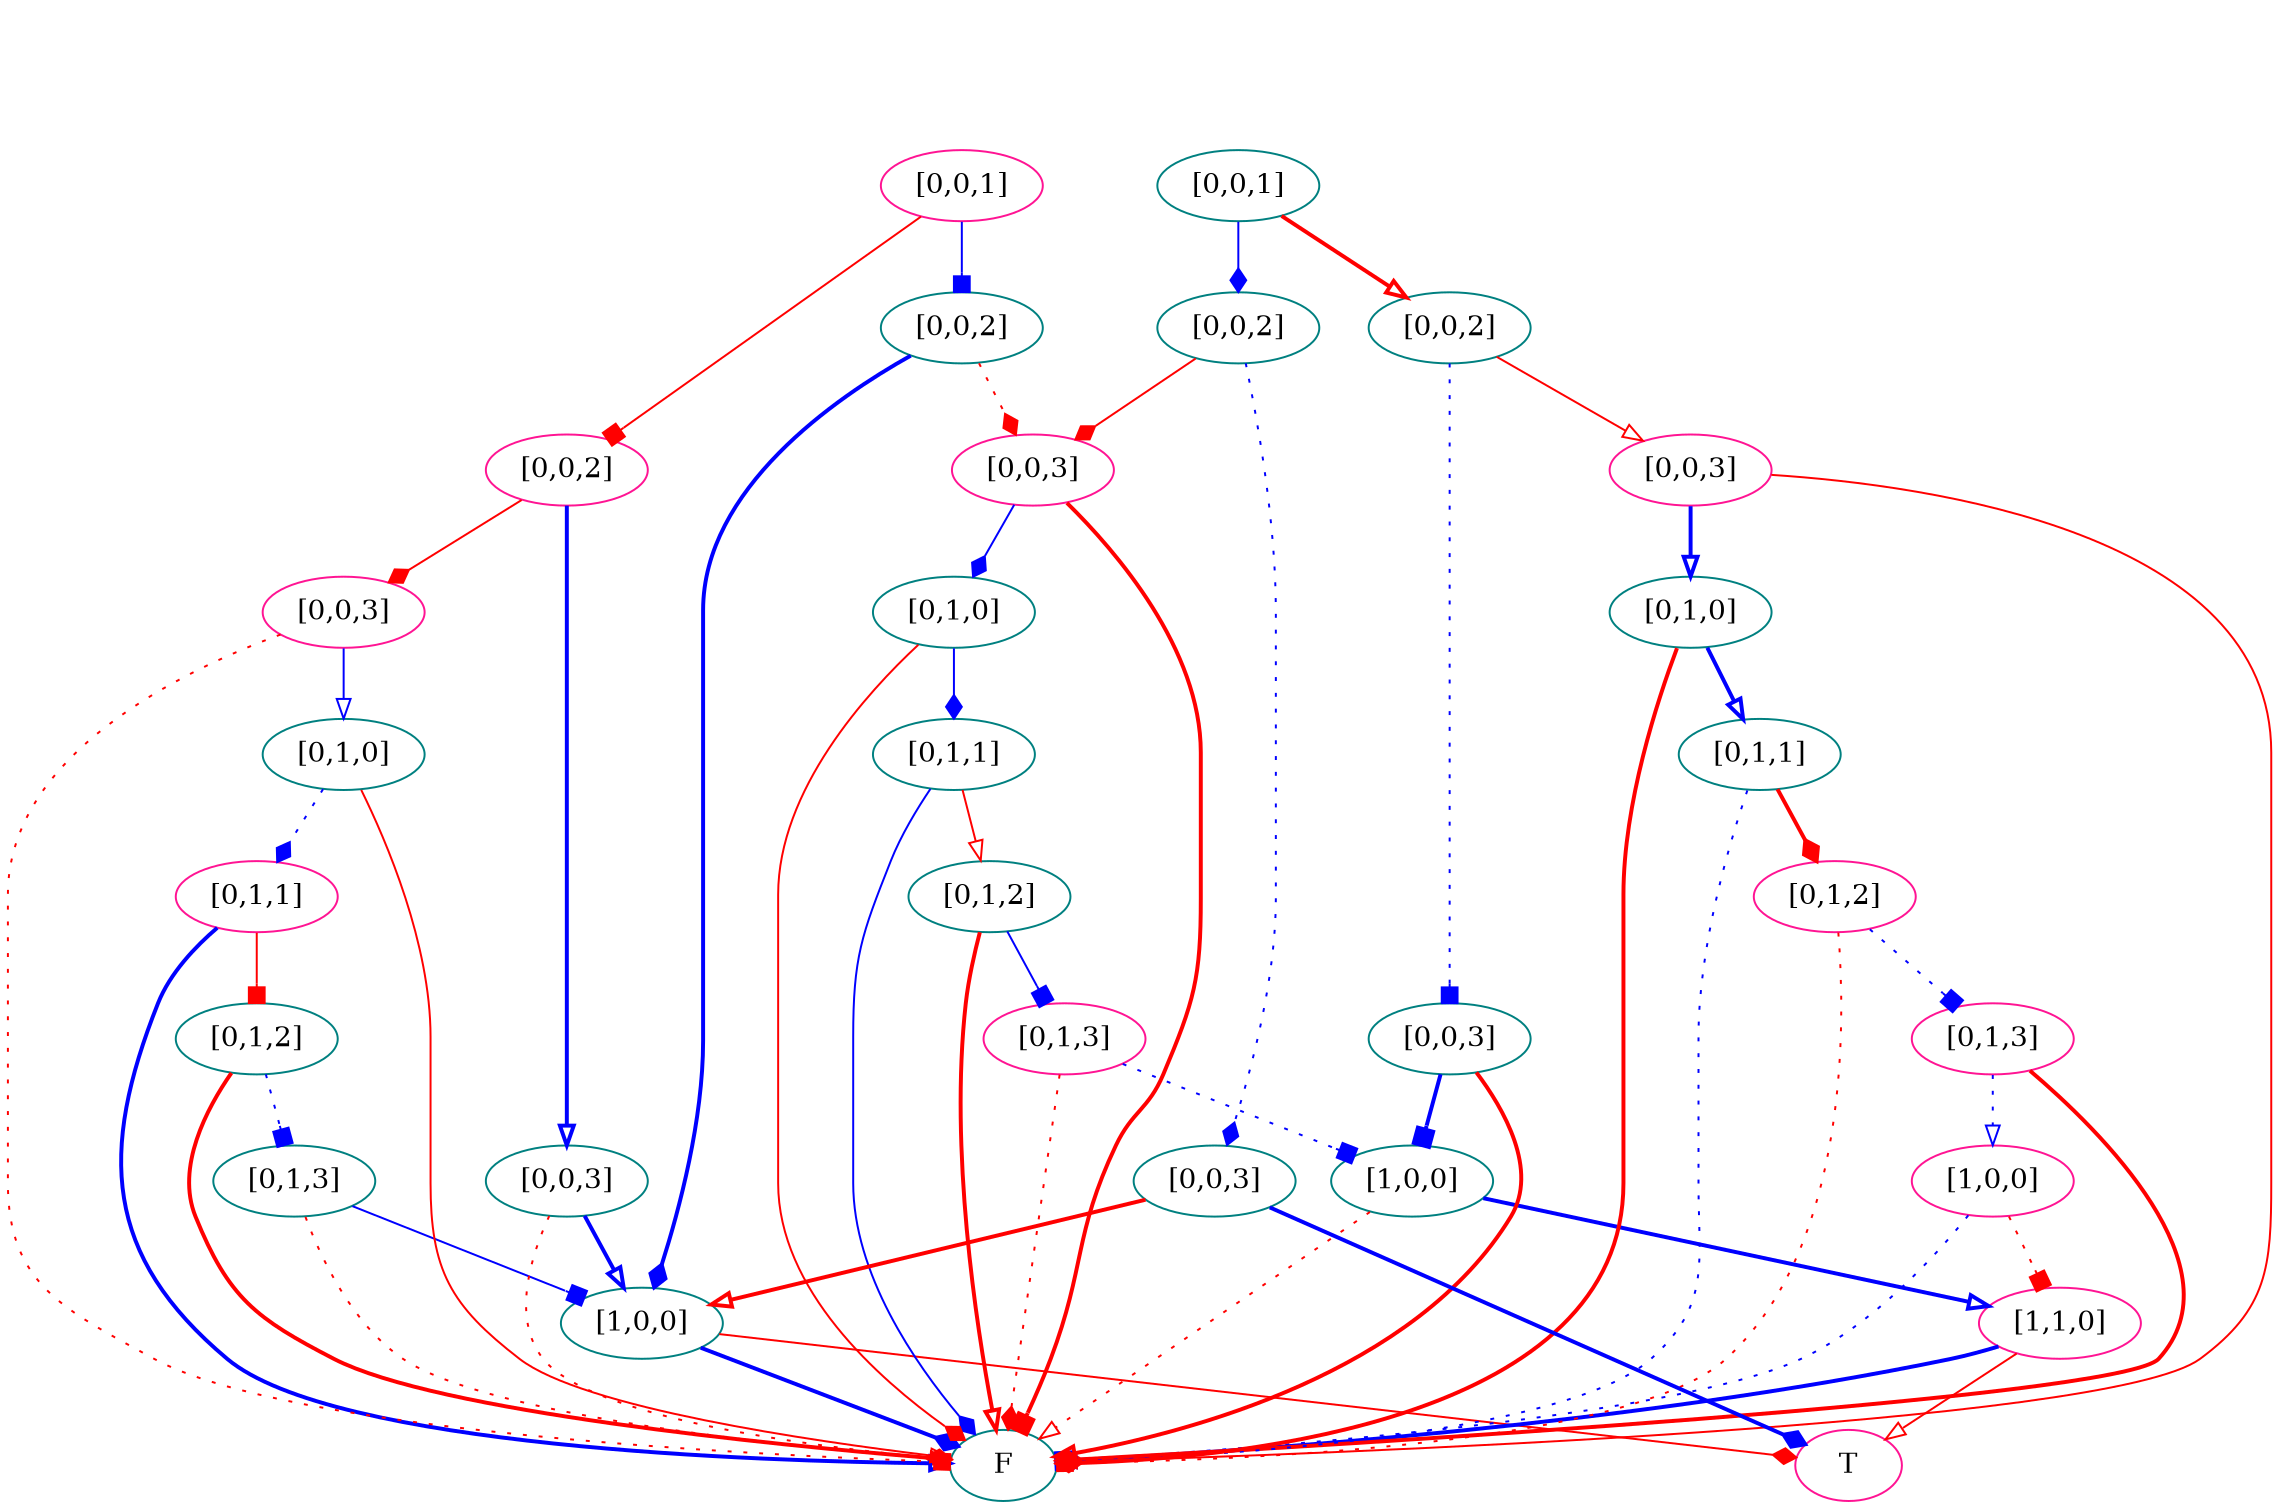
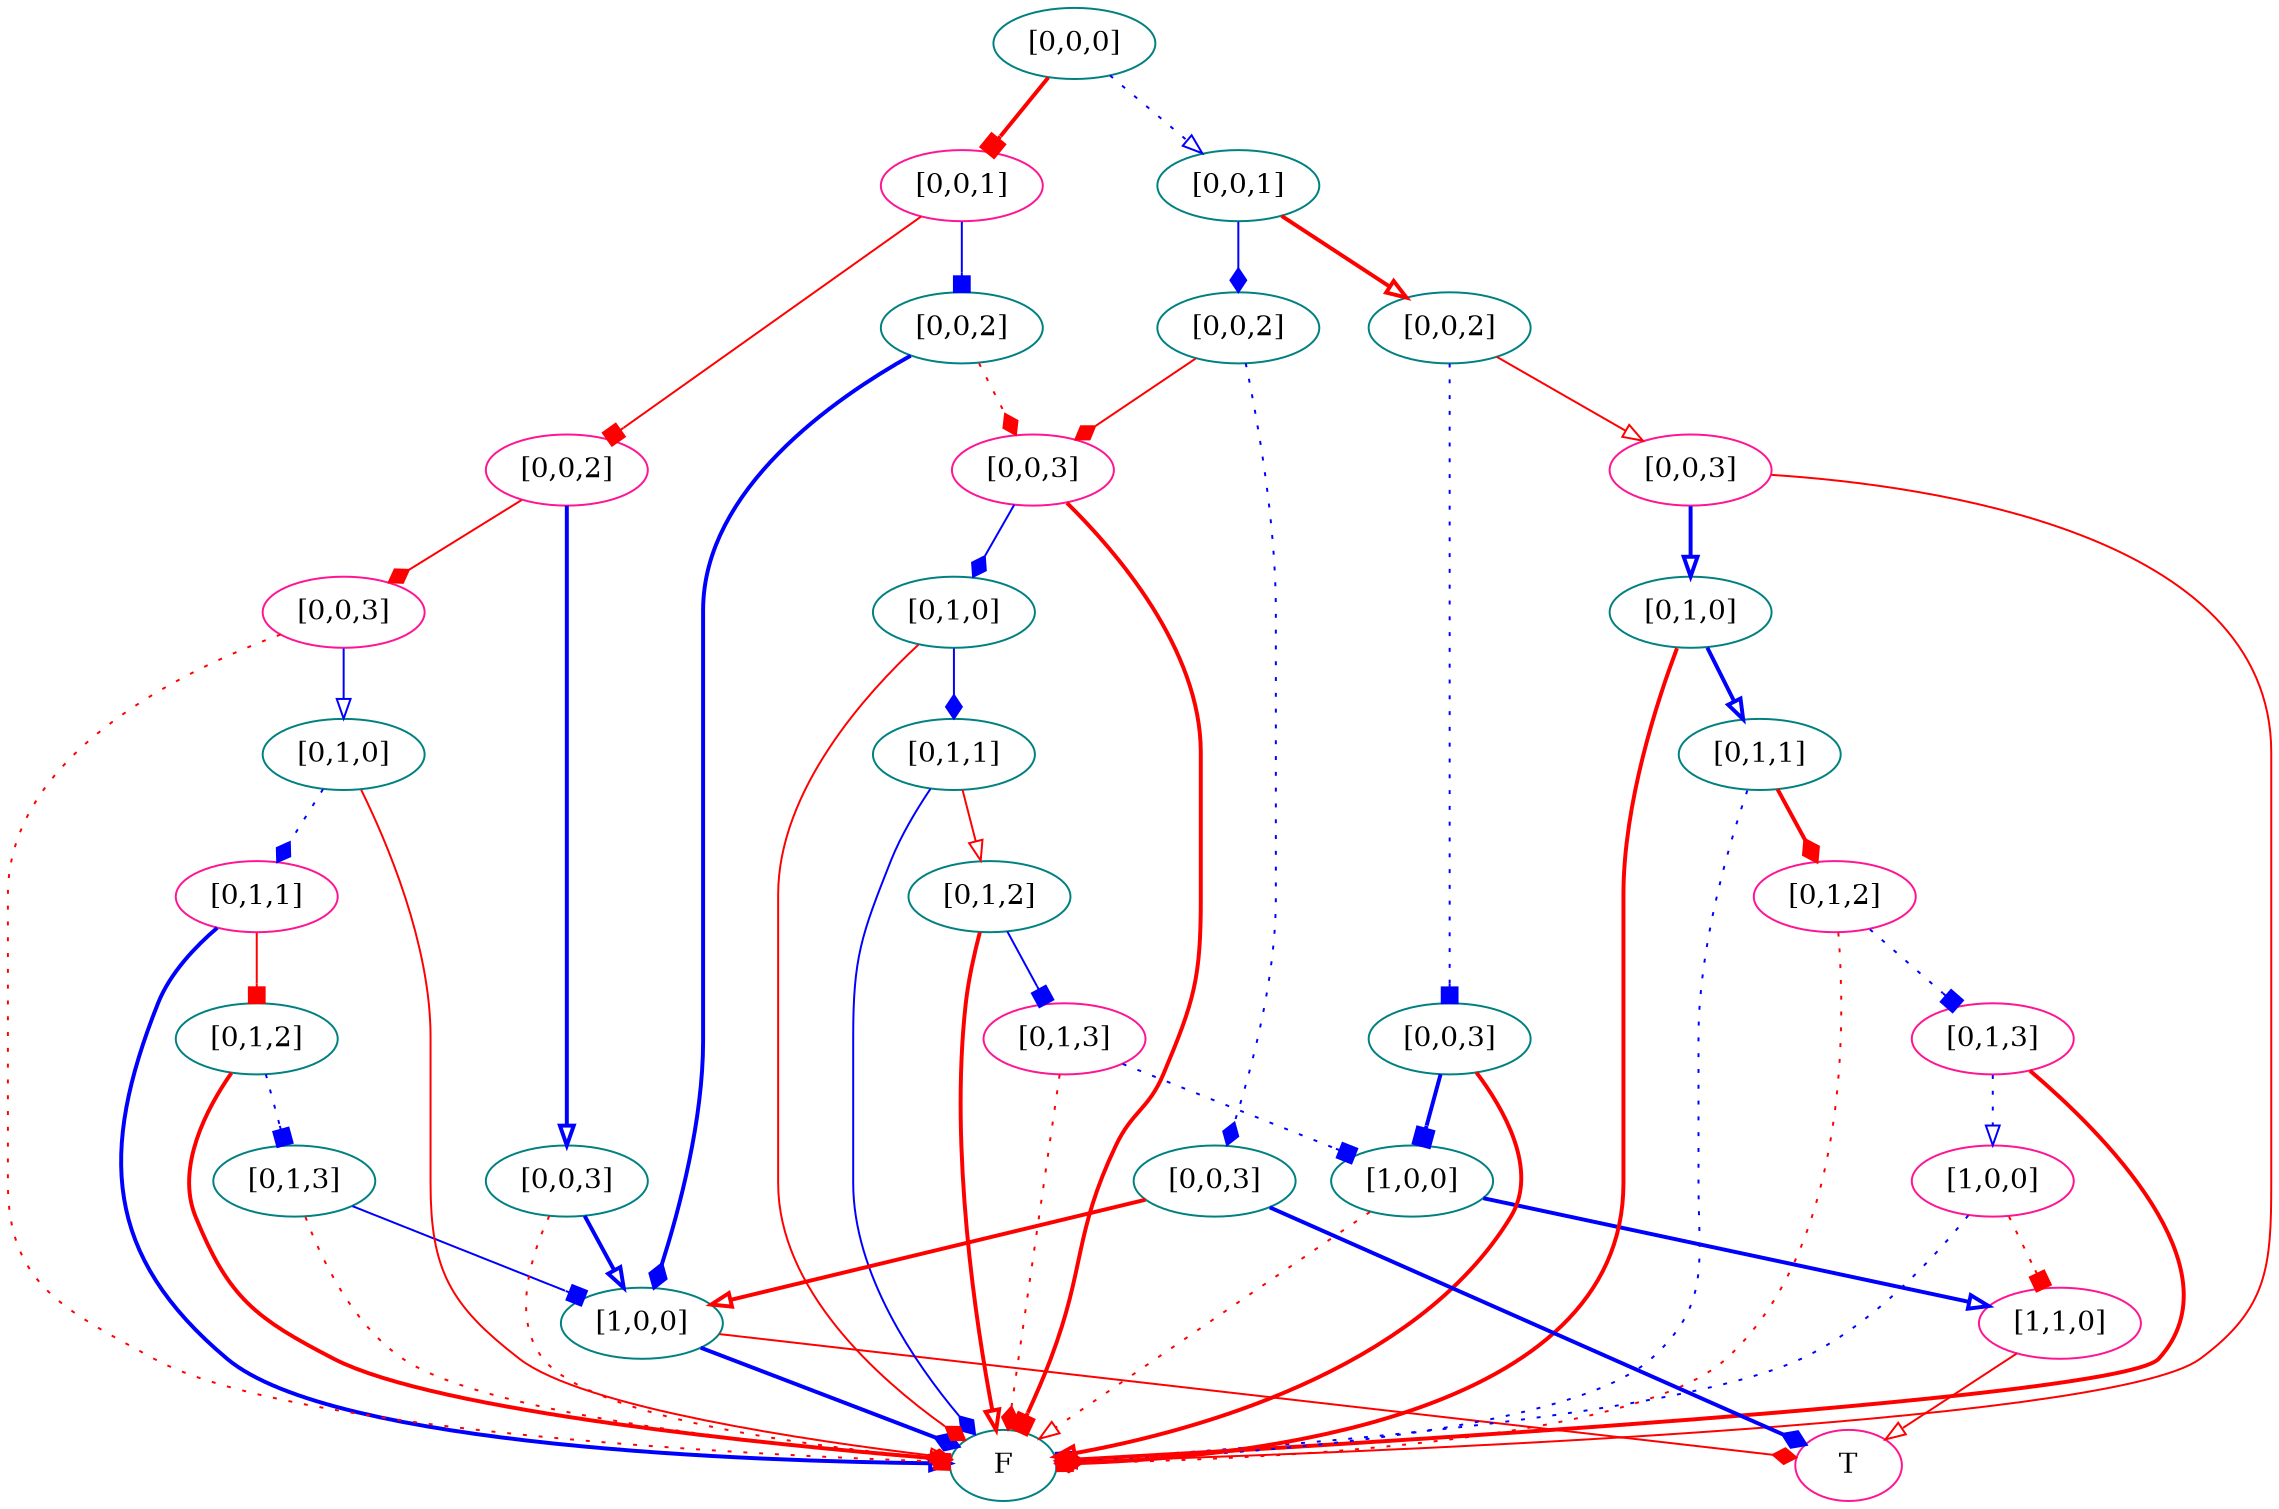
node "[0,0,0]": added
edge "[1,1,0]" -> "F": removed
